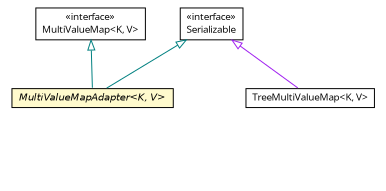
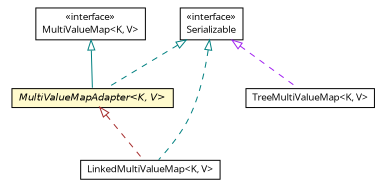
edge "MultiValueMapAdapter<K, V>" -> "Serializable": style solid -> dashed
edge "TreeMultiValueMap<K, V>" -> "Serializable": style solid -> dashed
node "LinkedMultiValueMap<K, V>": added
